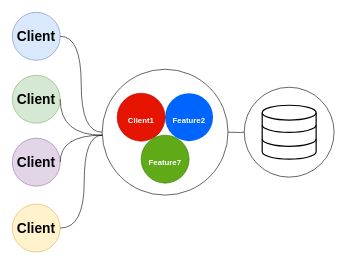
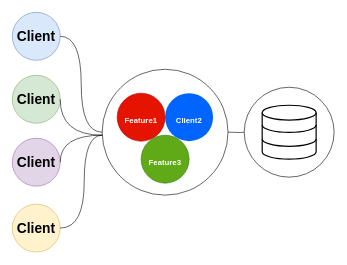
node "Client1": label "Client1" -> "Feature1"
node "Feature2": label "Feature2" -> "Client2"
node "Feature7": label "Feature7" -> "Feature3"
